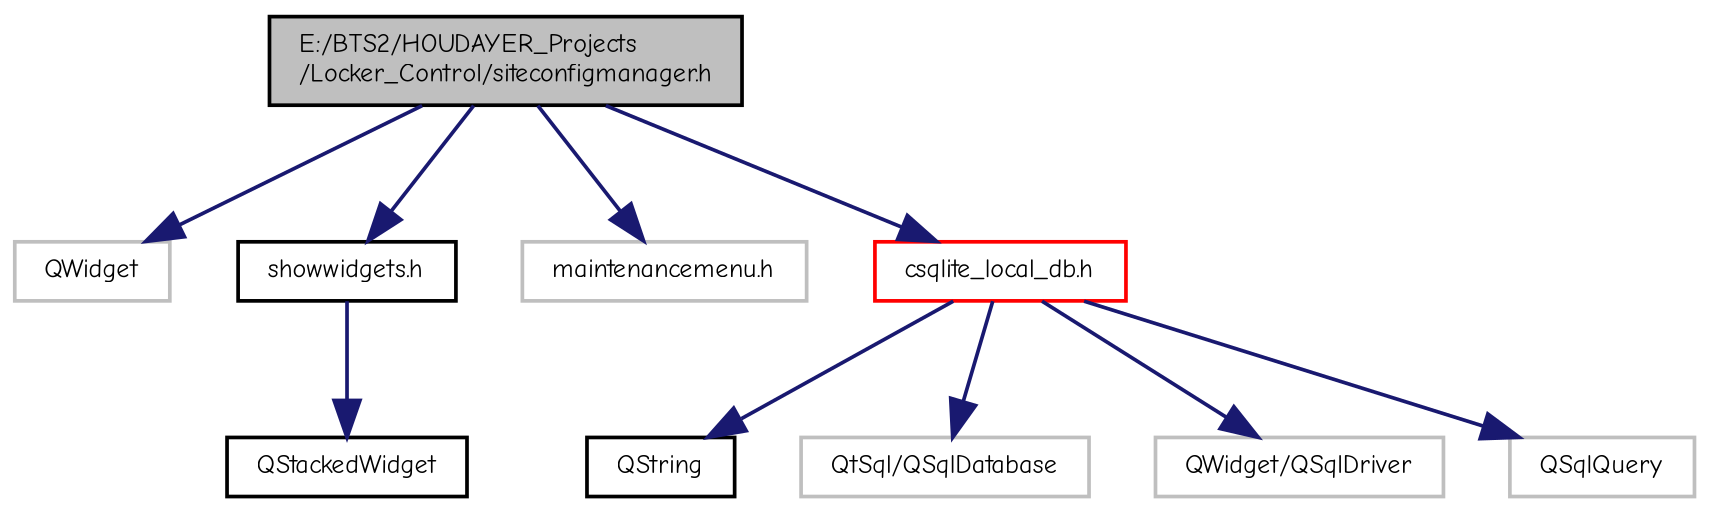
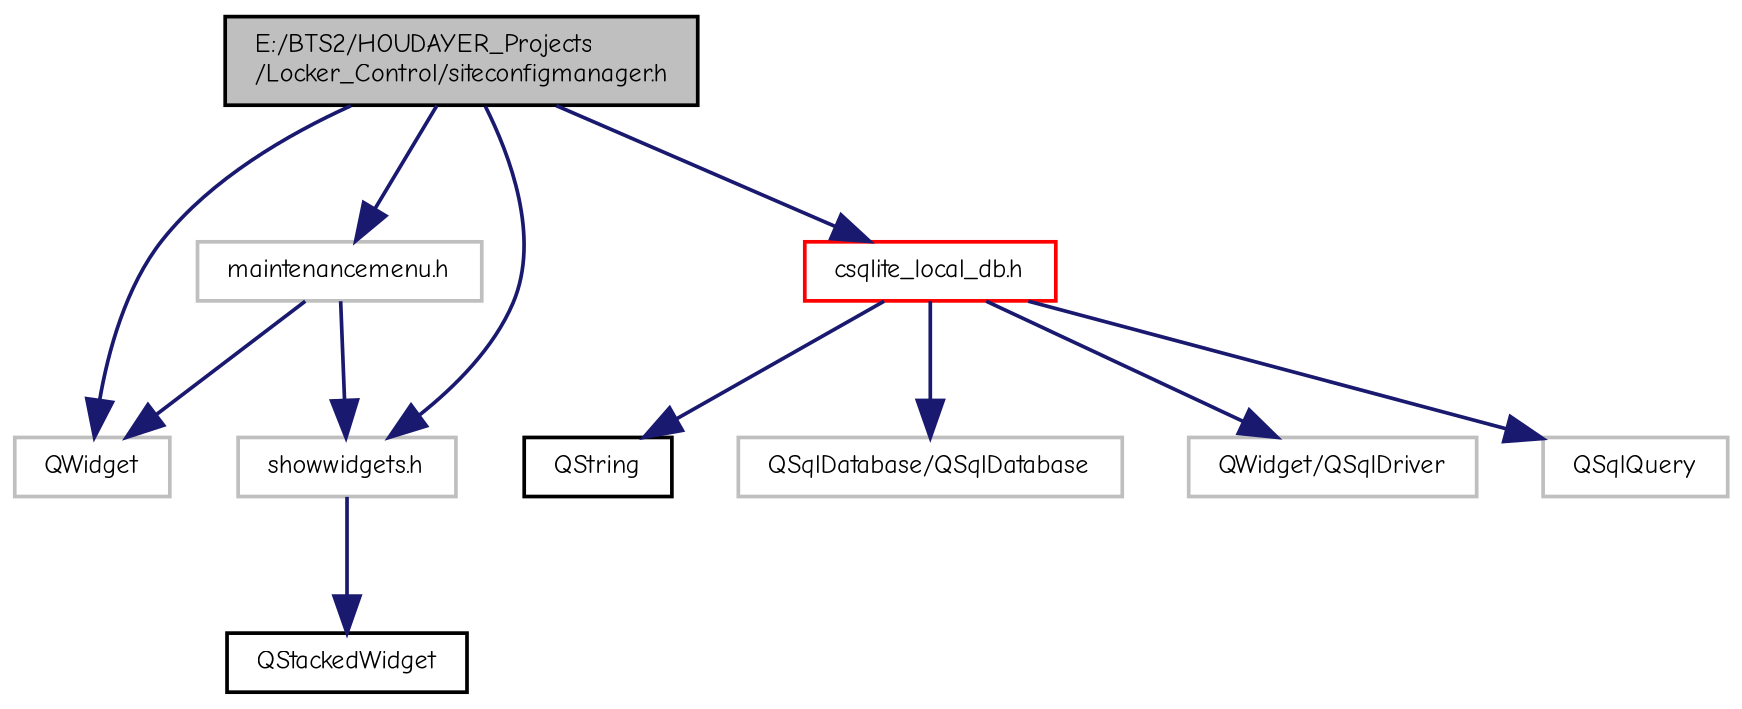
node "showwidgets.h": color black -> grey75
edge "maintenancemenu.h" -> "showwidgets.h": added
edge "maintenancemenu.h" -> "QWidget": added
node "QtSql/QSqlDatabase": label "QtSql/QSqlDatabase" -> "QSqlDatabase/QSqlDatabase"
